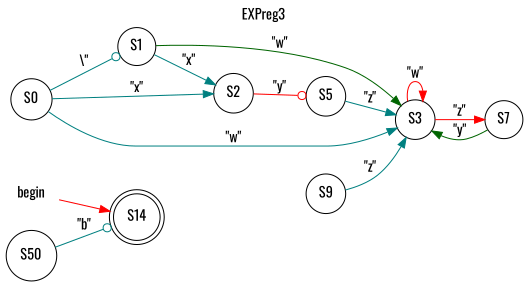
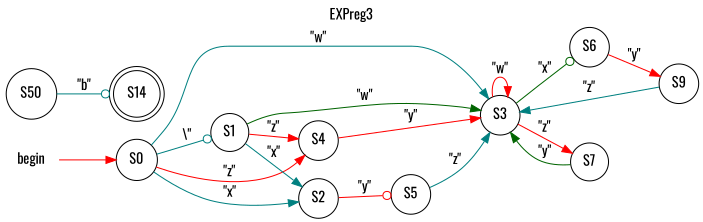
node "S6": added
node "S4": added
edge "begin" -> "S14": now "begin" -> "S0"
